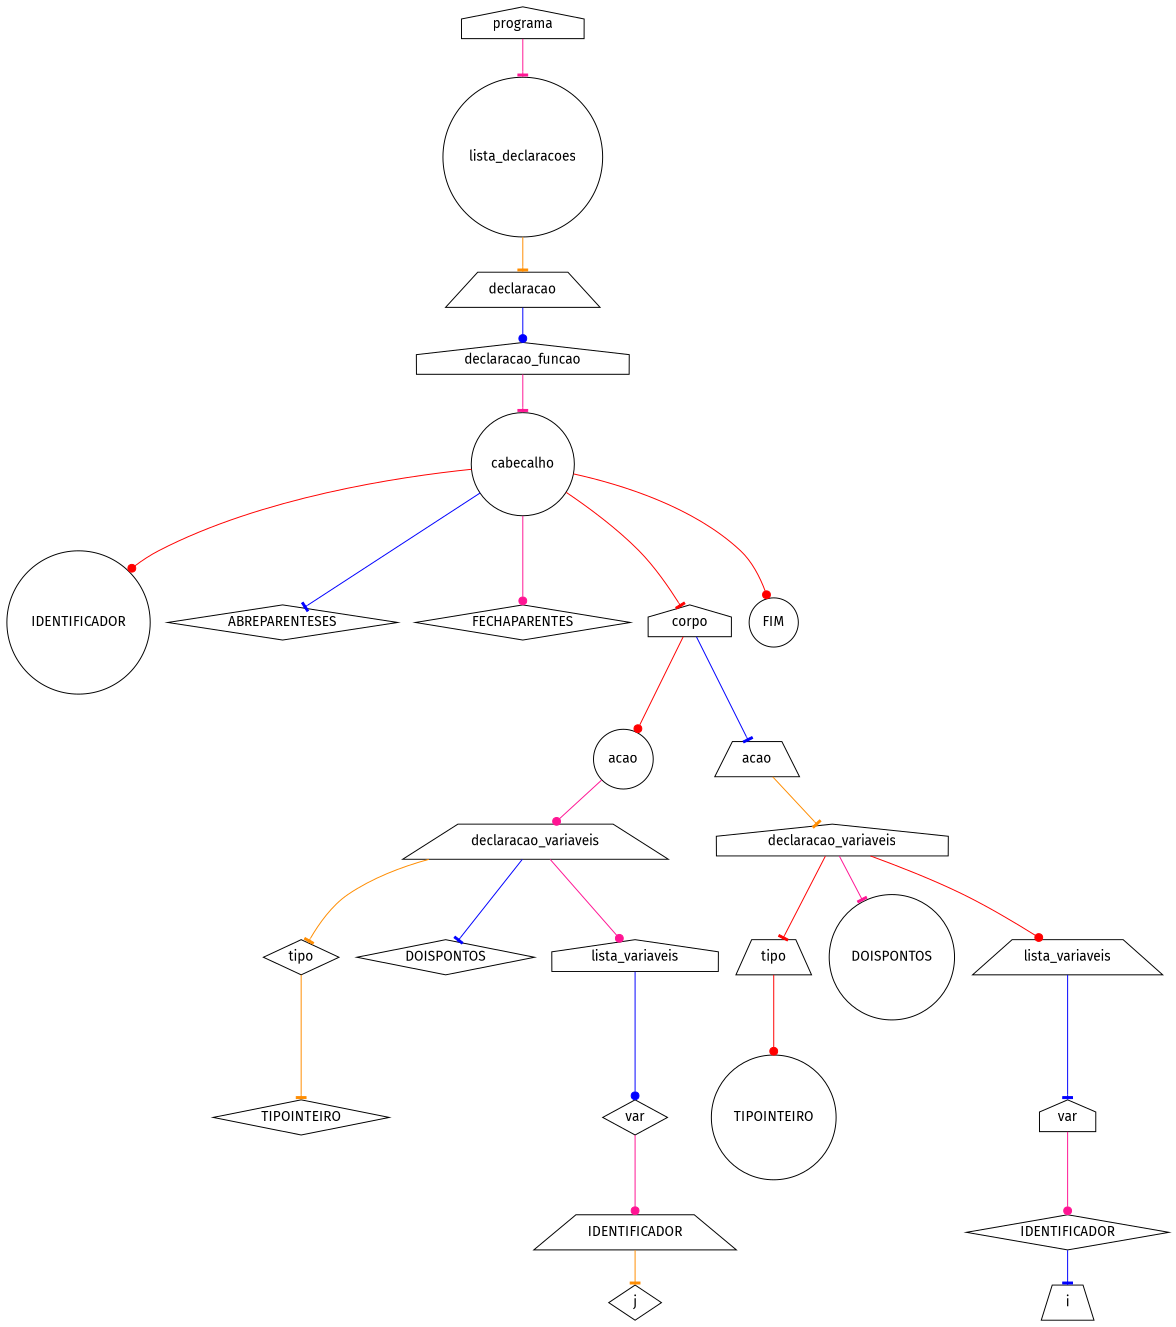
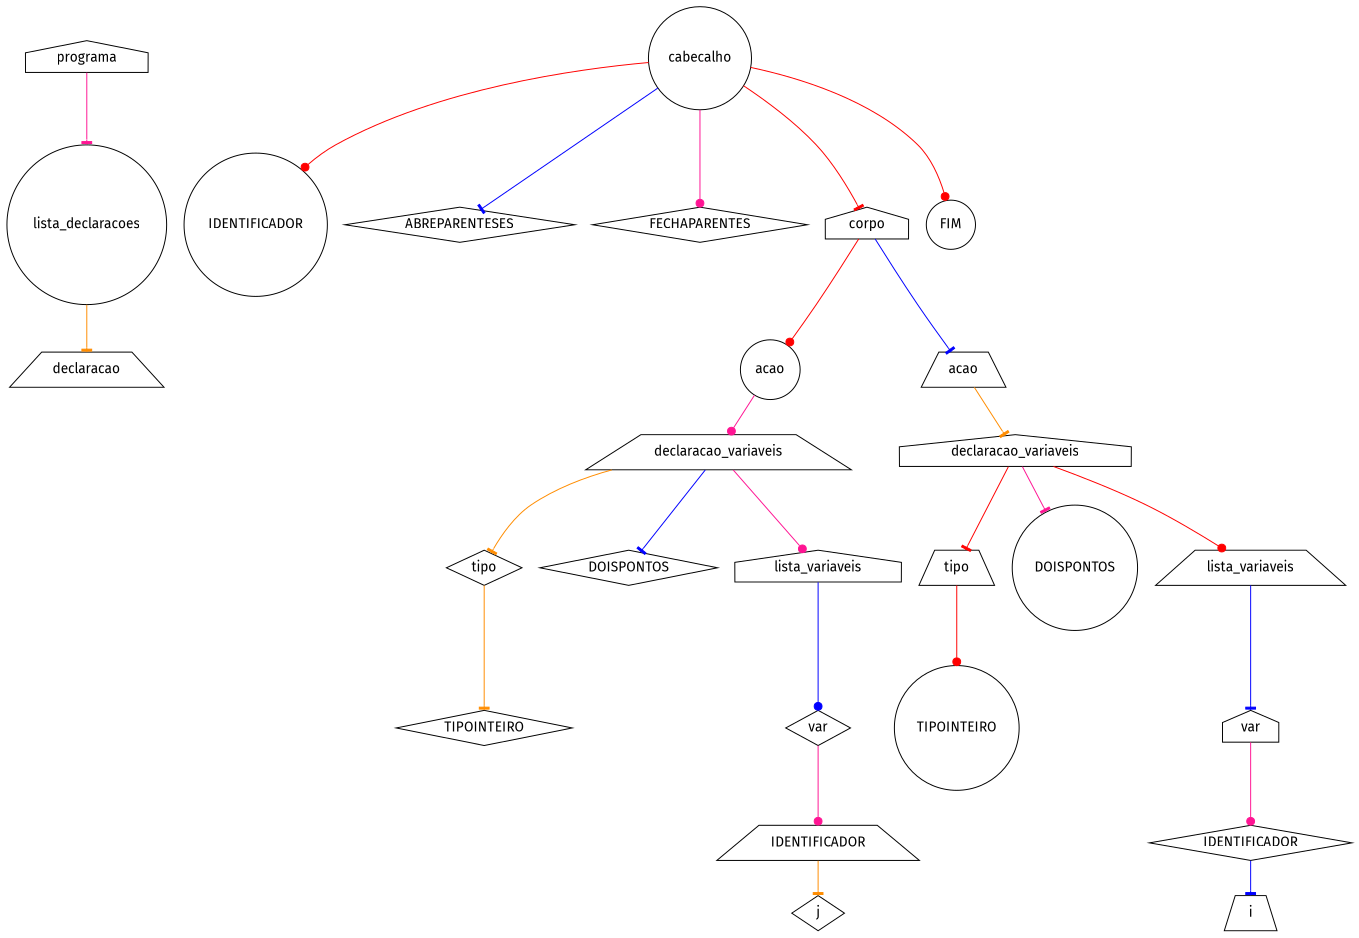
node "declaracao_funcao": removed
